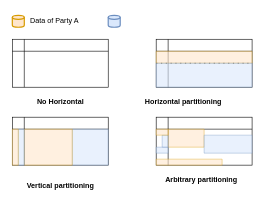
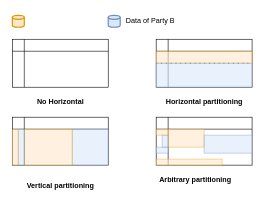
node "Data of Party A": removed
node "Data of Party B": added
node "Horizontal partitioning": moved (183, 102) -> (204, 102)
node "Arbitrary partitioning": moved (201, 180) -> (195, 180)
